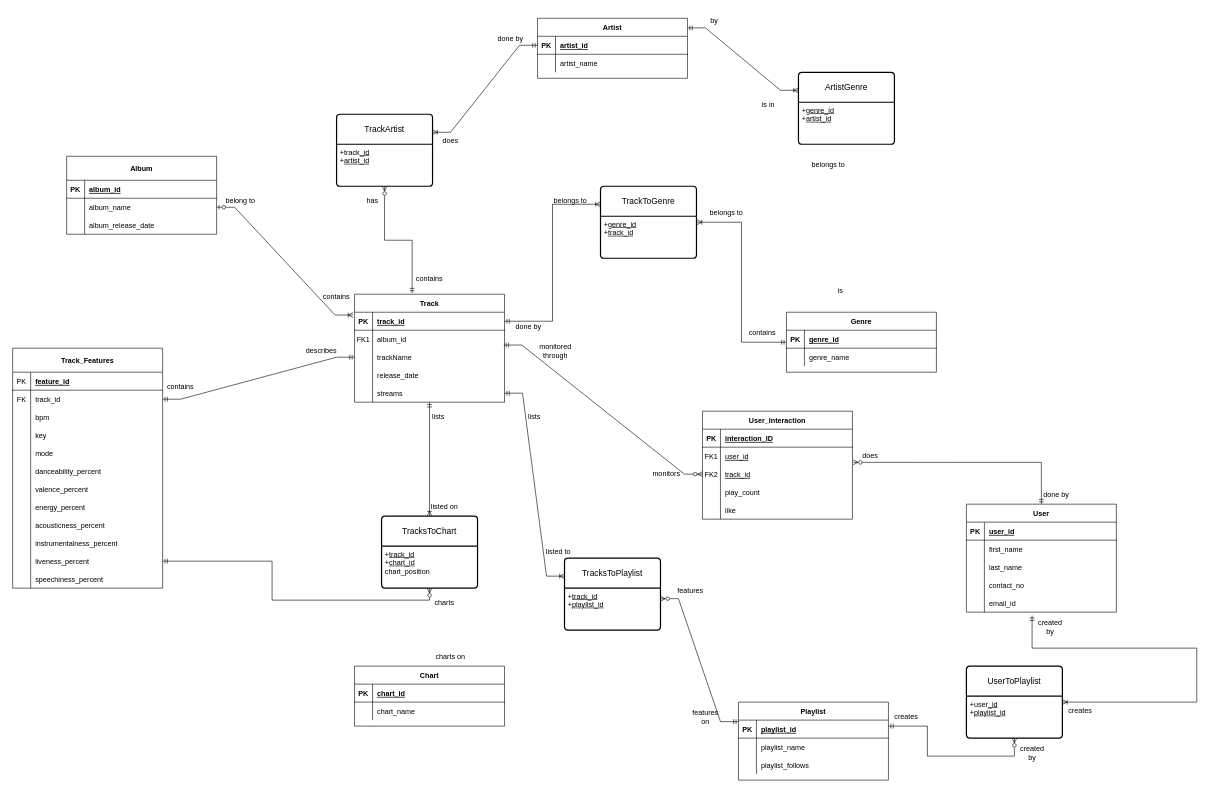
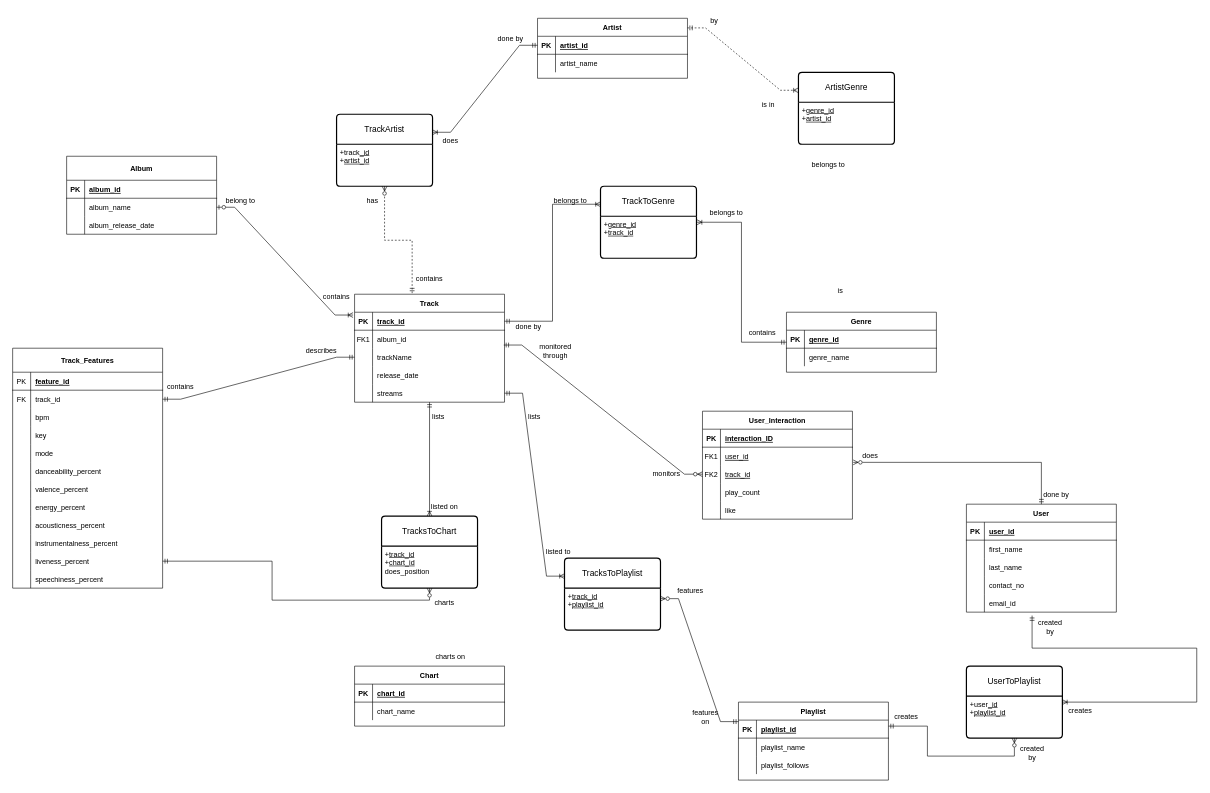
edge "Artist" -- "ArtistGenre": style solid -> dashed
edge "+track_id +artist_id" -- "Track": style solid -> dashed
node "+track_id +chart_id chart_position": label "+track_id +chart_id chart_position" -> "+track_id +chart_id does_position"
